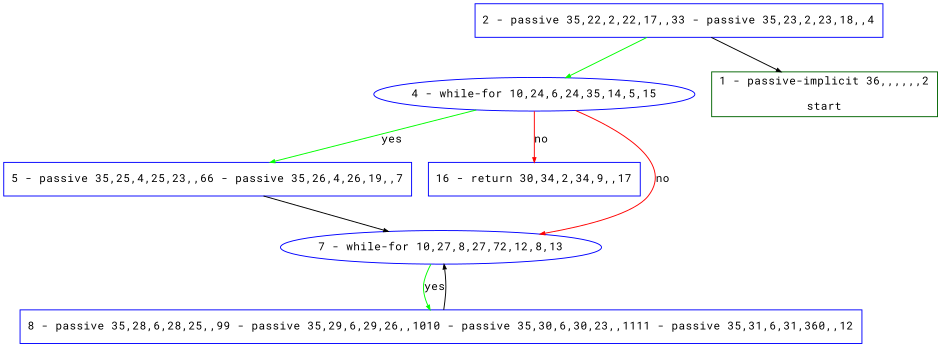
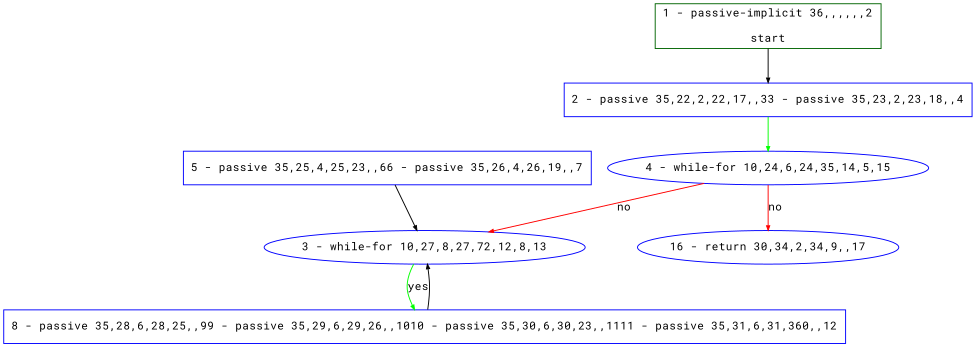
edge "2 - passive 35,22,2,22,17,,33 - passive 35,23,2,23,18,,4" -> "1 - passive-implicit 36,,,,,,2 start": reversed
edge "4 - while-for 10,24,6,24,35,14,5,15" -> "5 - passive 35,25,4,25,23,,66 - passive 35,26,4,26,19,,7": removed, label "yes"
node "16 - return 30,34,2,34,9,,17": shape box -> ellipse
node "7 - while-for 10,27,8,27,72,12,8,13": label "7 - while-for 10,27,8,27,72,12,8,13" -> "3 - while-for 10,27,8,27,72,12,8,13"
